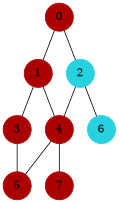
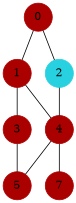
node "6": removed
